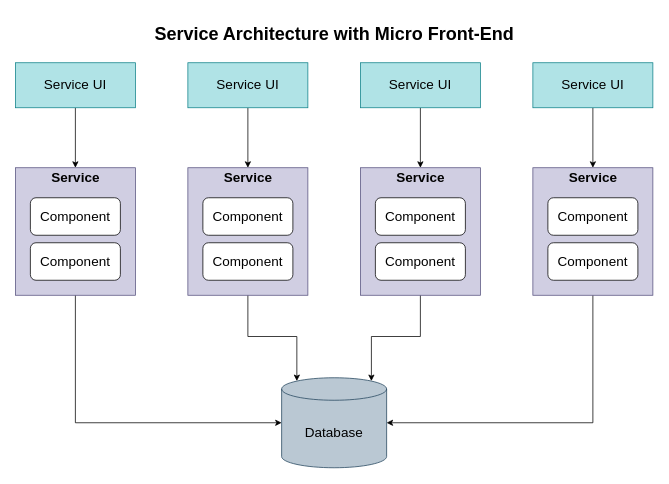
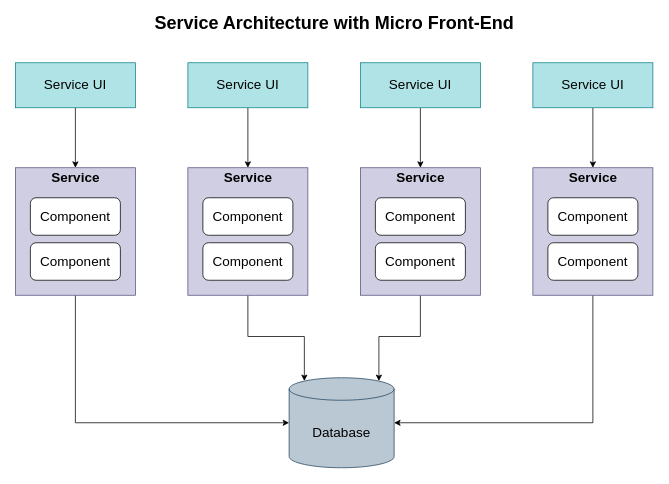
node "Service Architecture with Micro Front-End": moved (334, 34) -> (334, 23)
node "Database": moved (334, 423) -> (342, 423)
